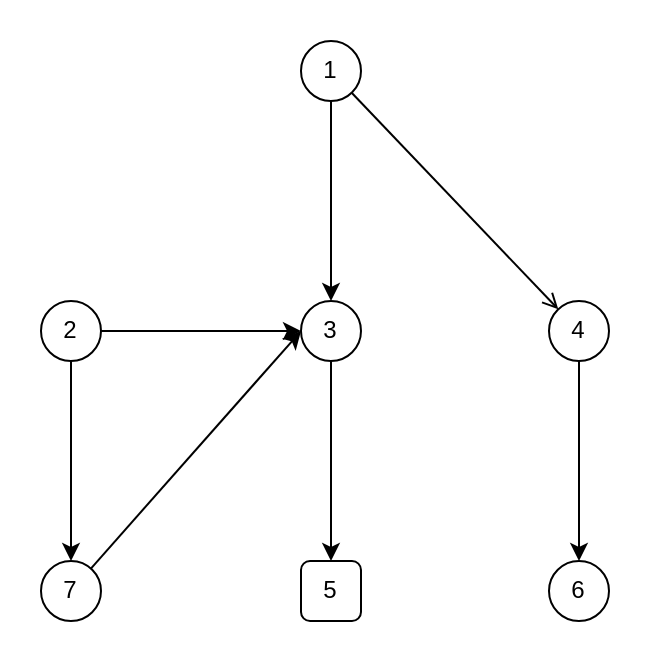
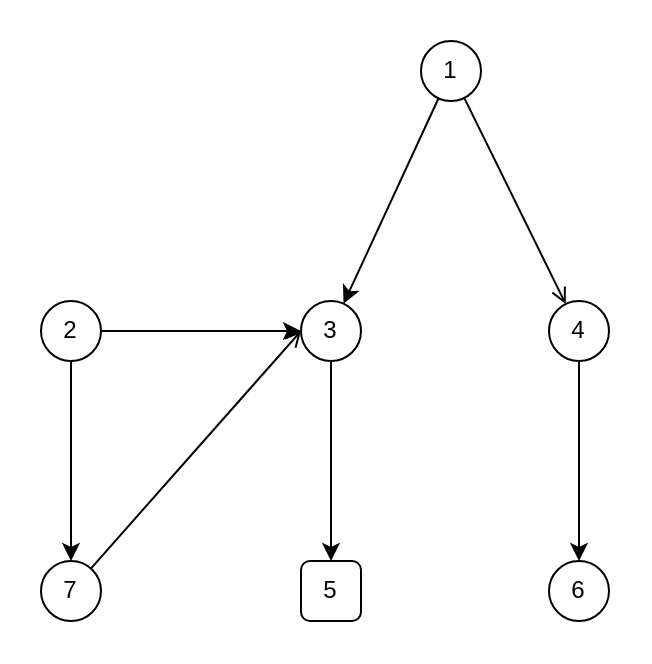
node "1": moved (331, 71) -> (451, 71)
edge "7" -> "3": arrowhead classic -> open
